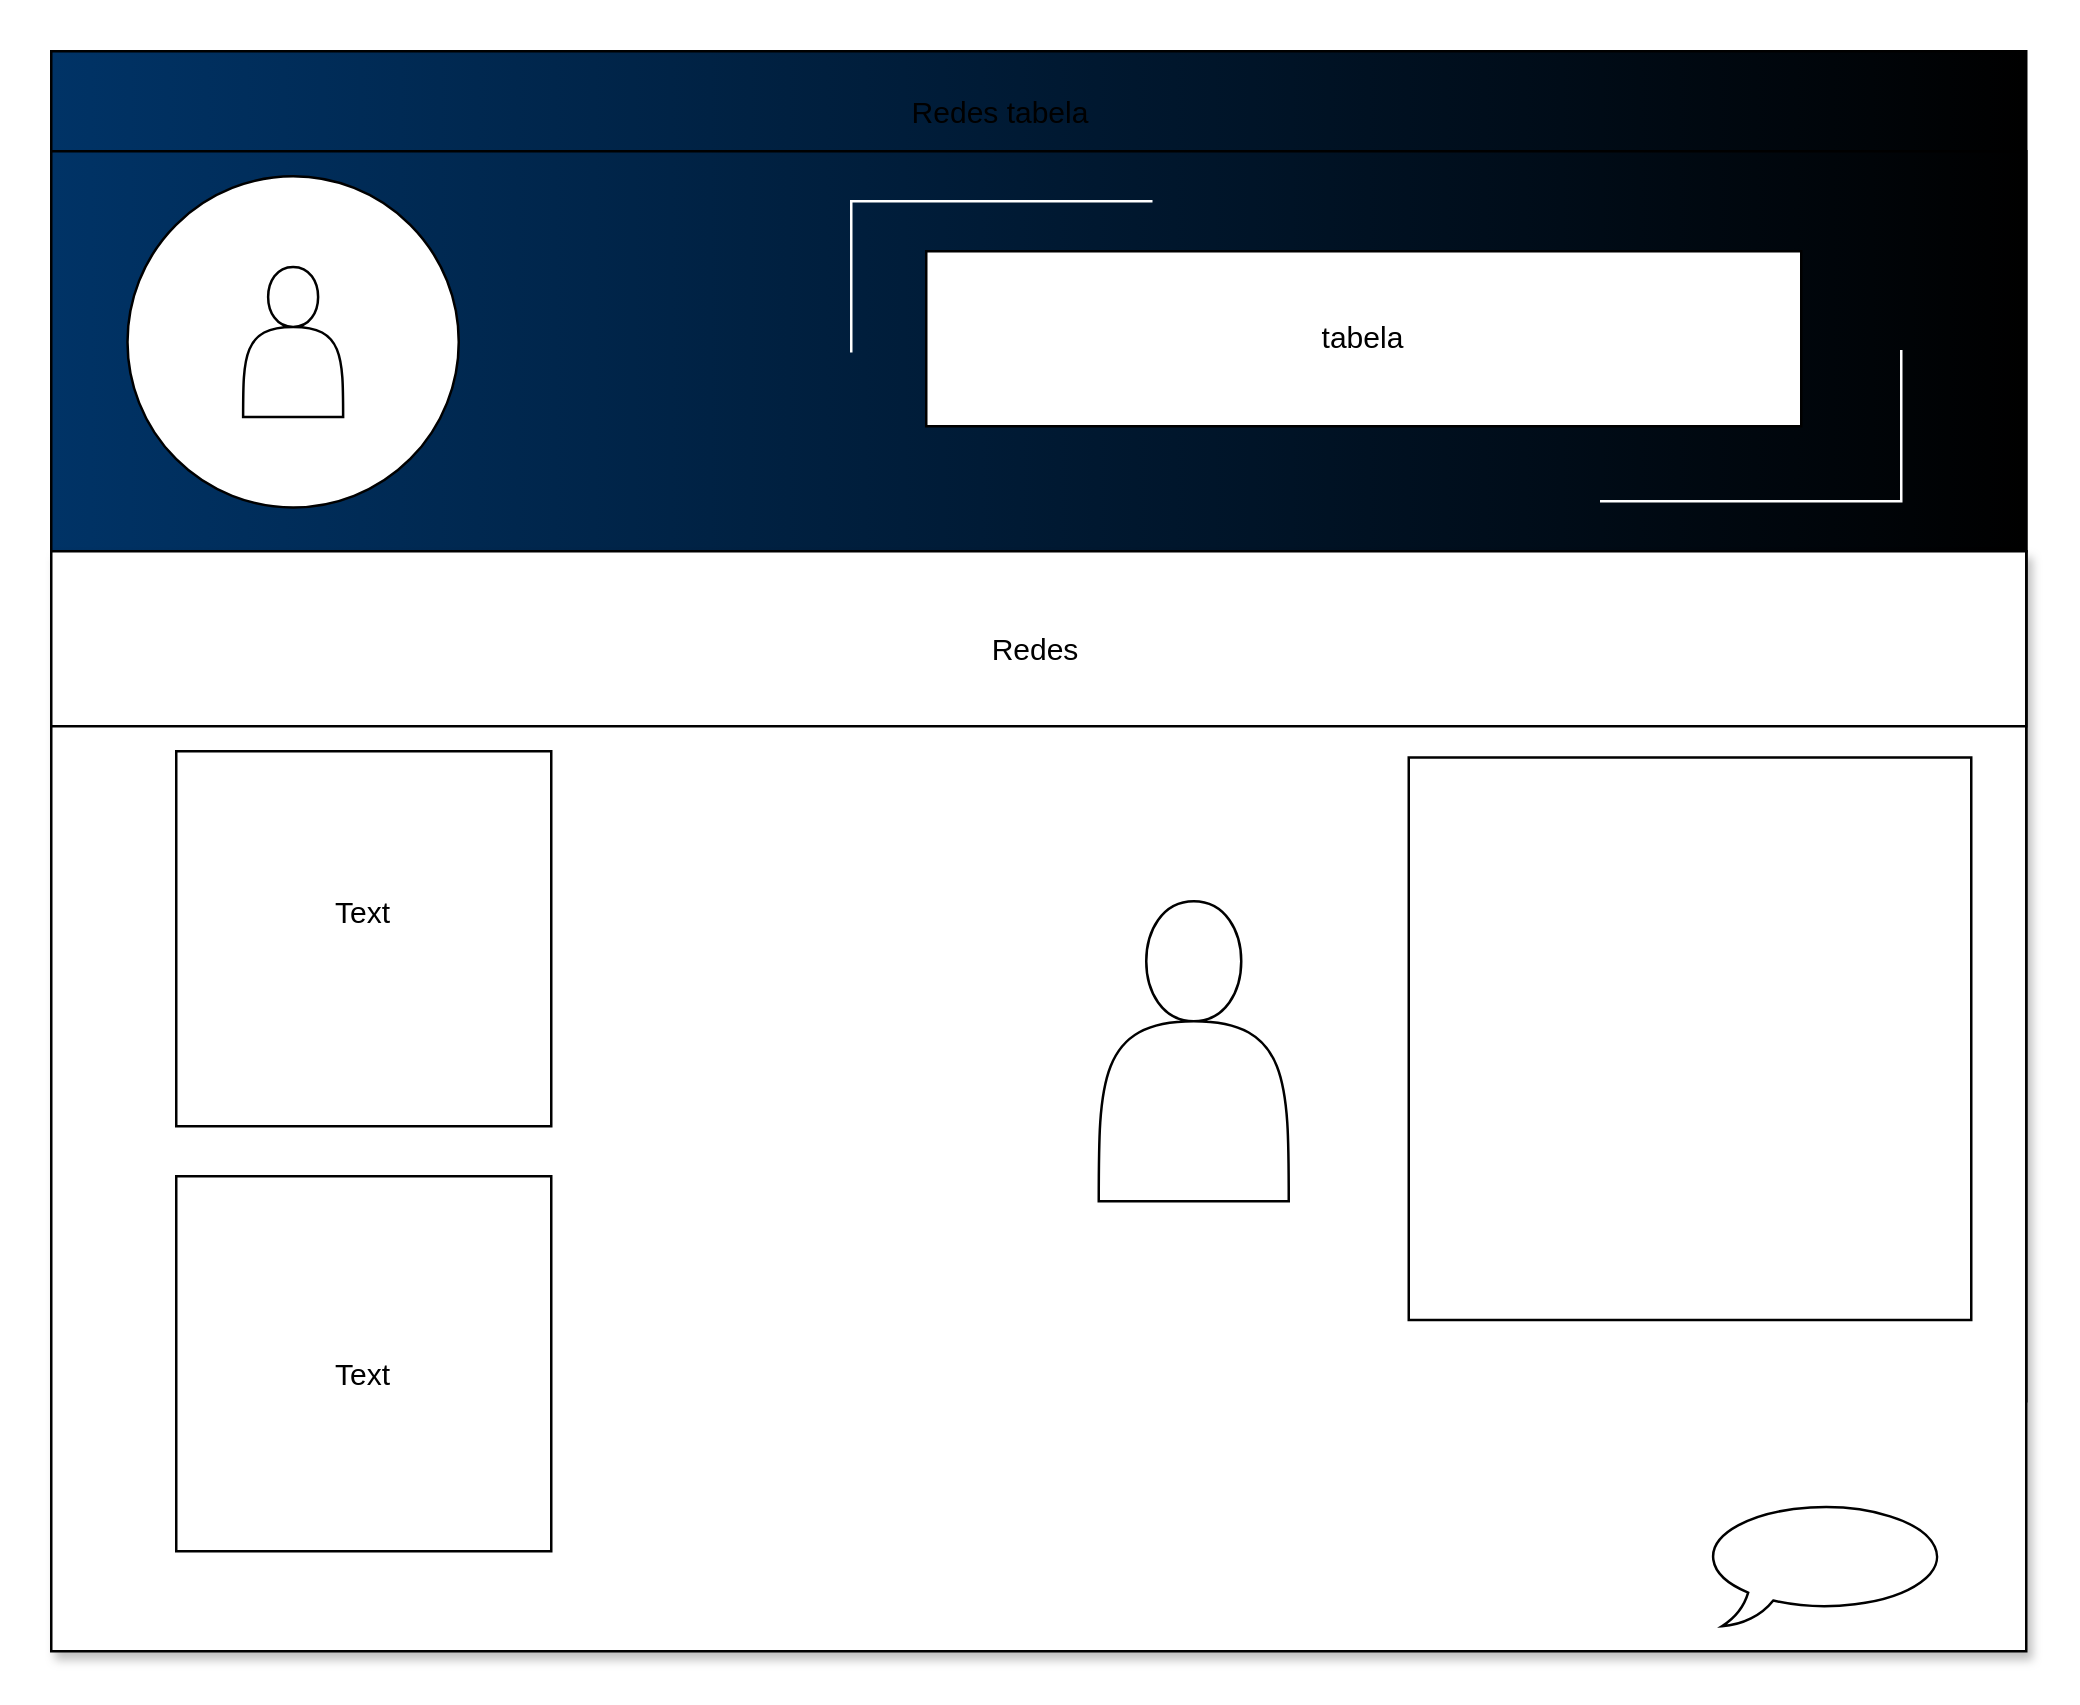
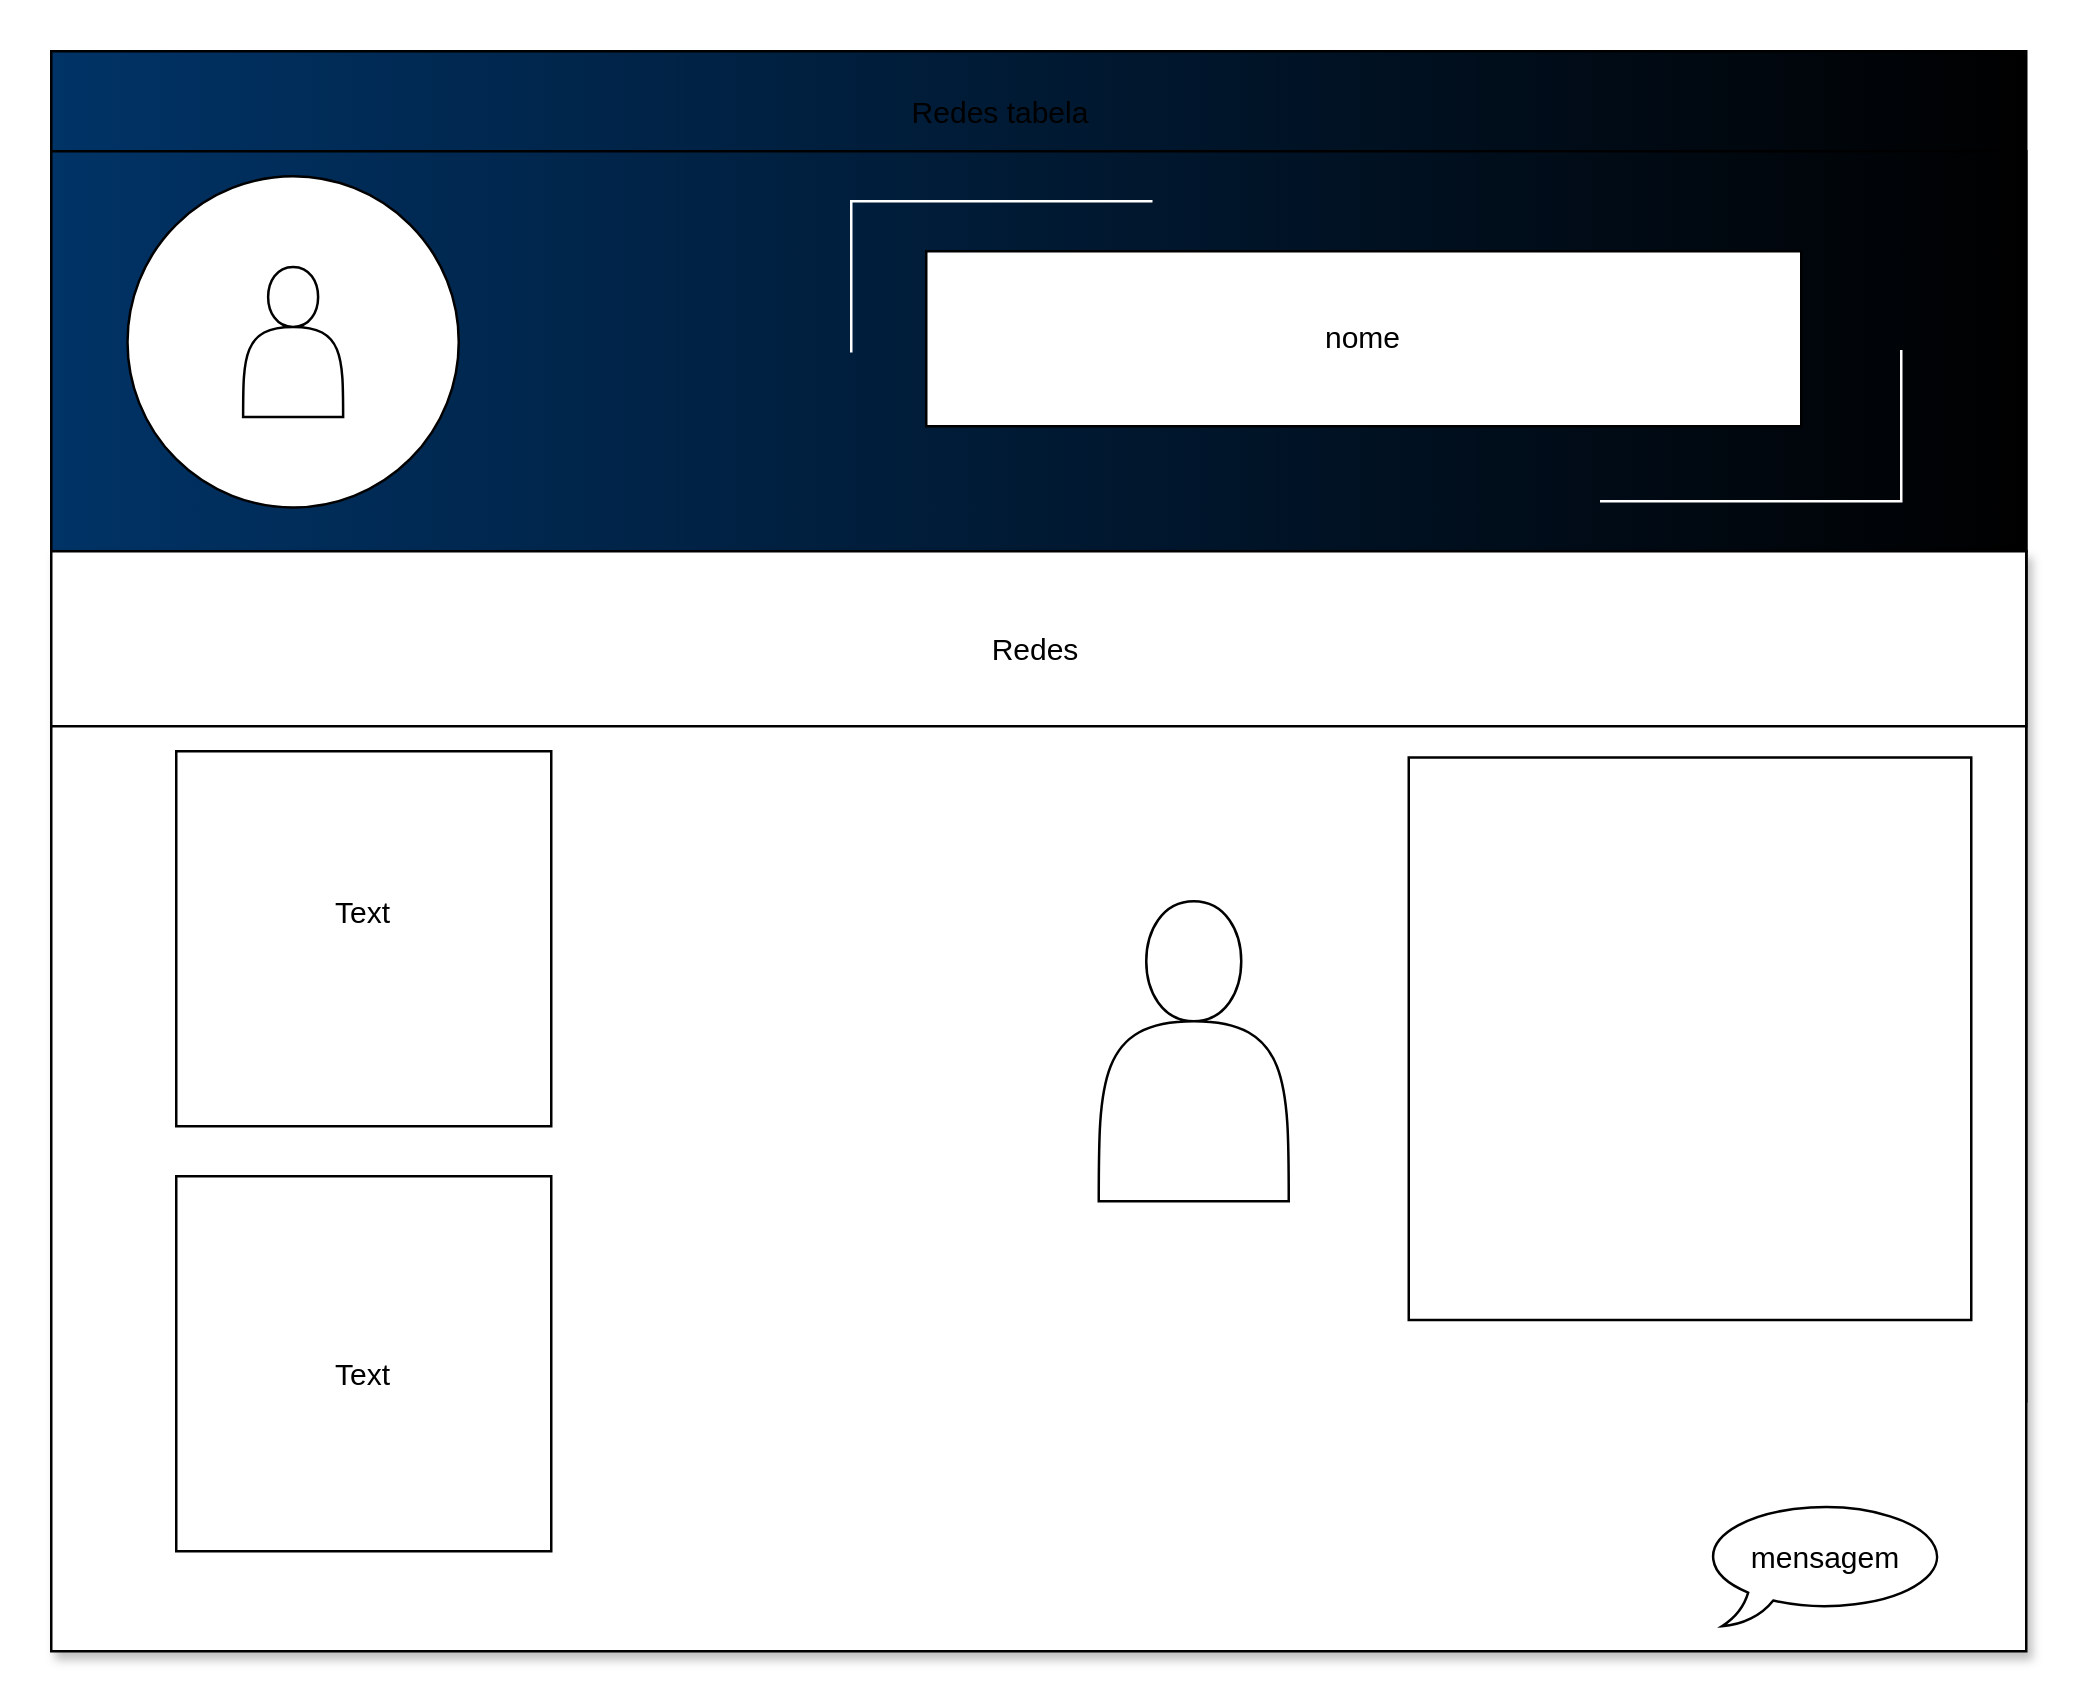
node "tabela": label "tabela" -> "nome"
node "mensagem": added
